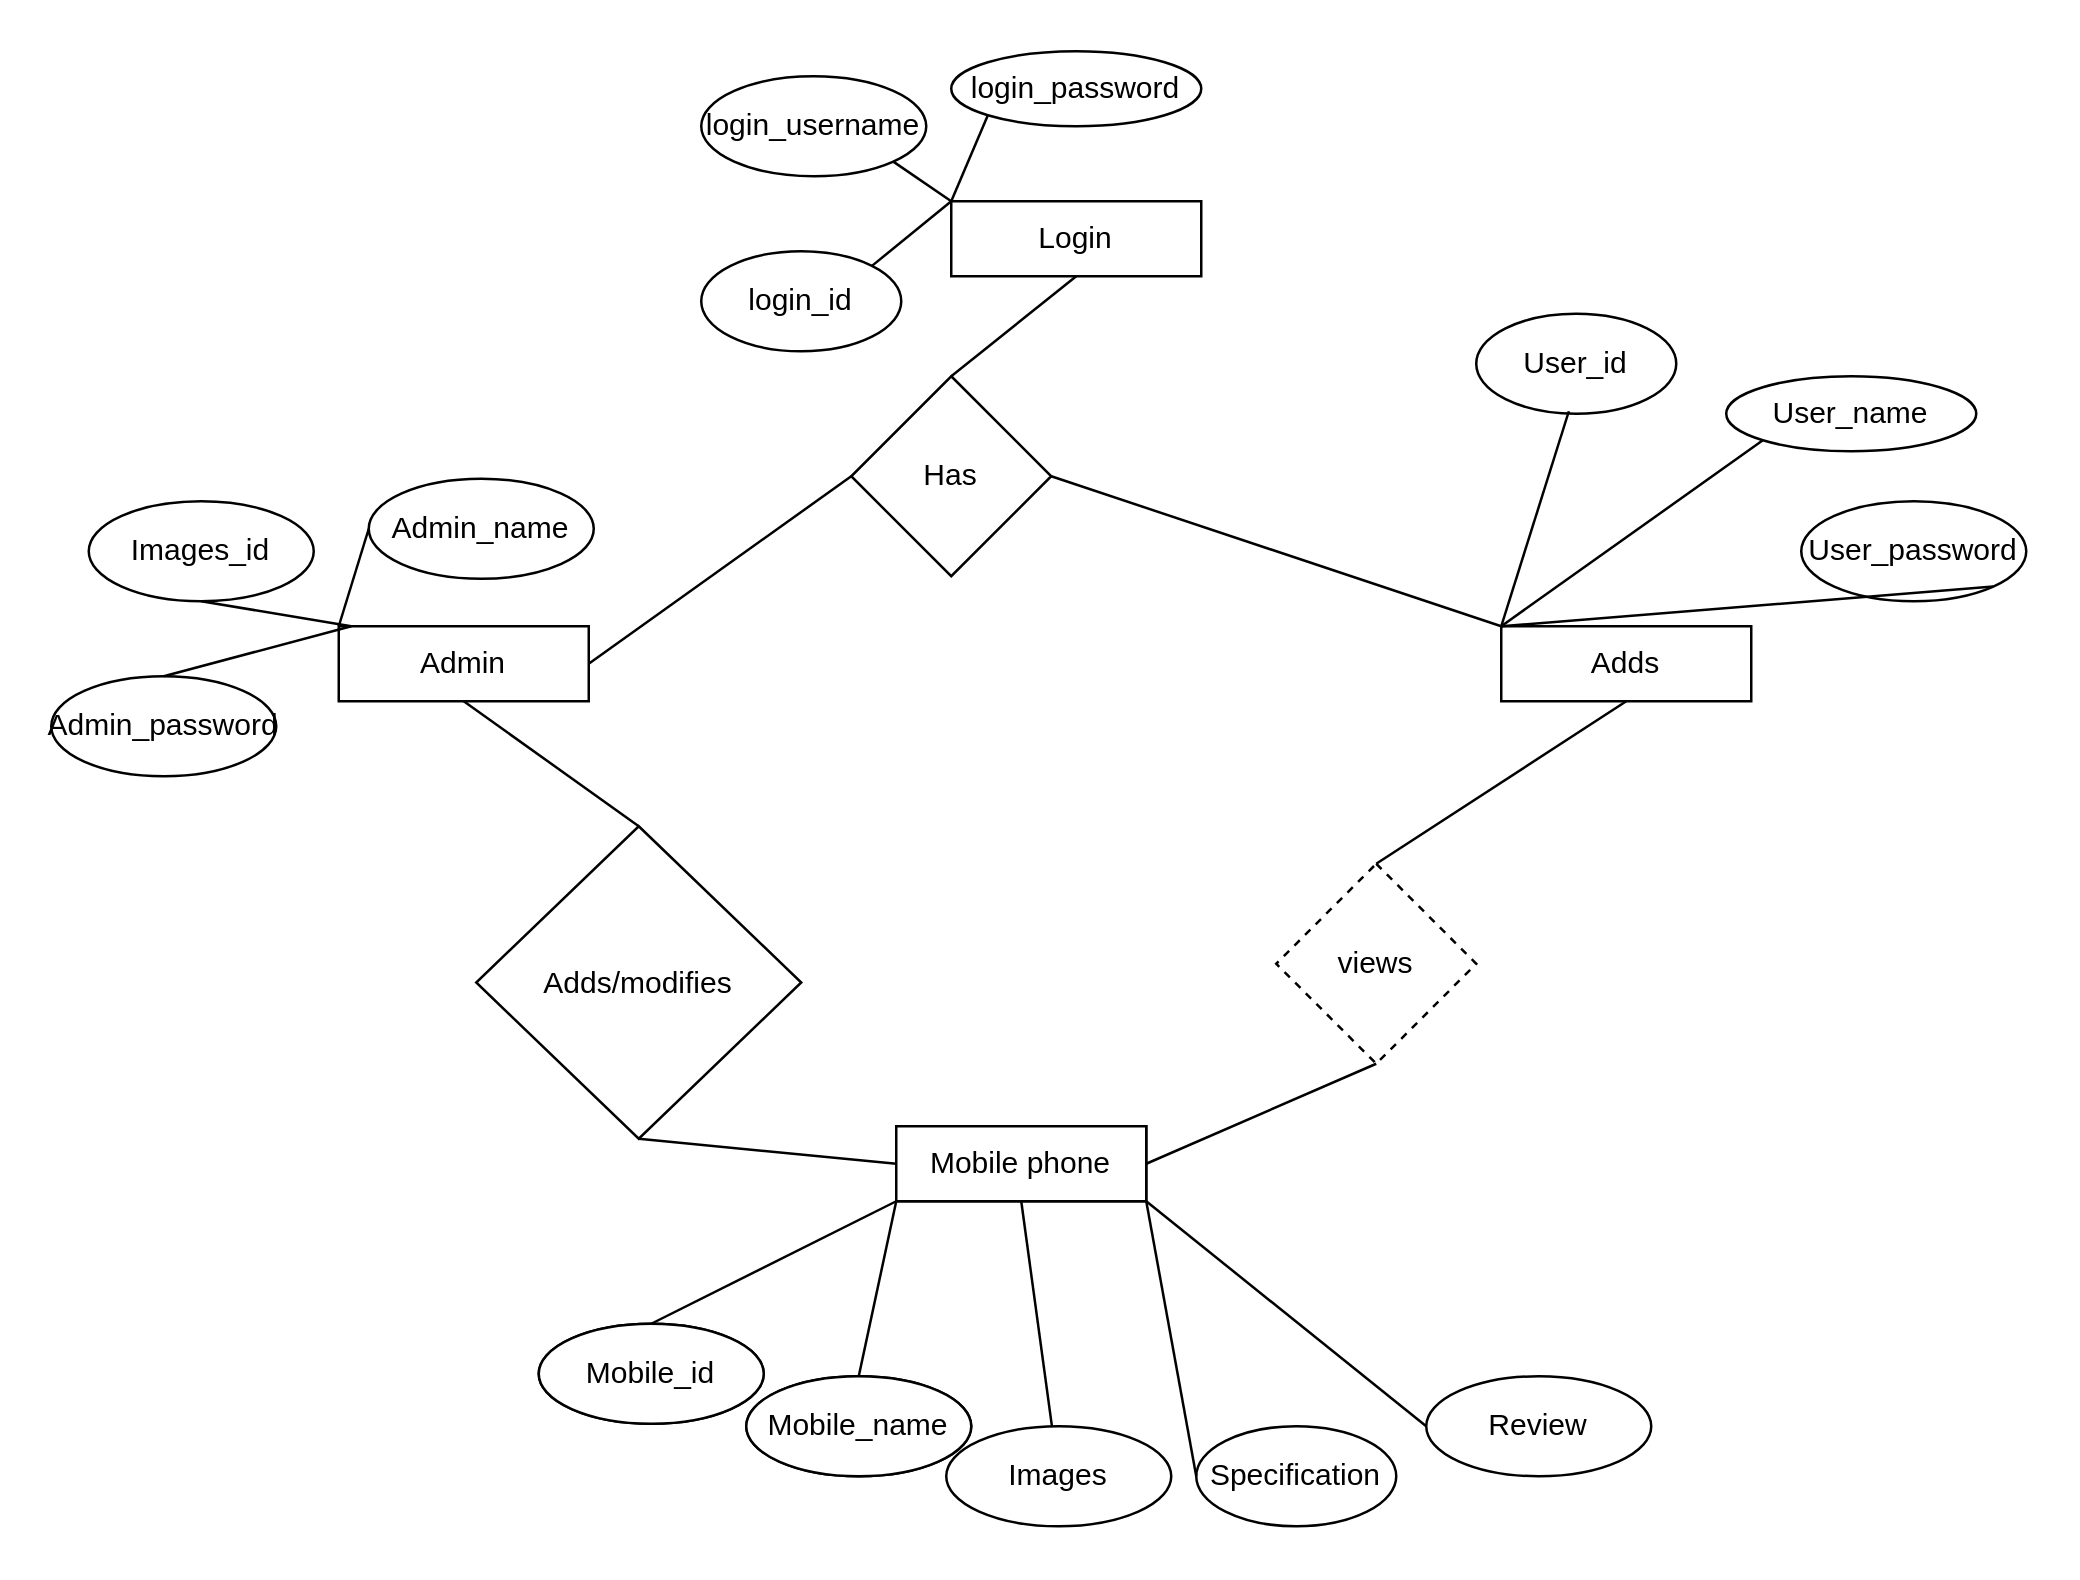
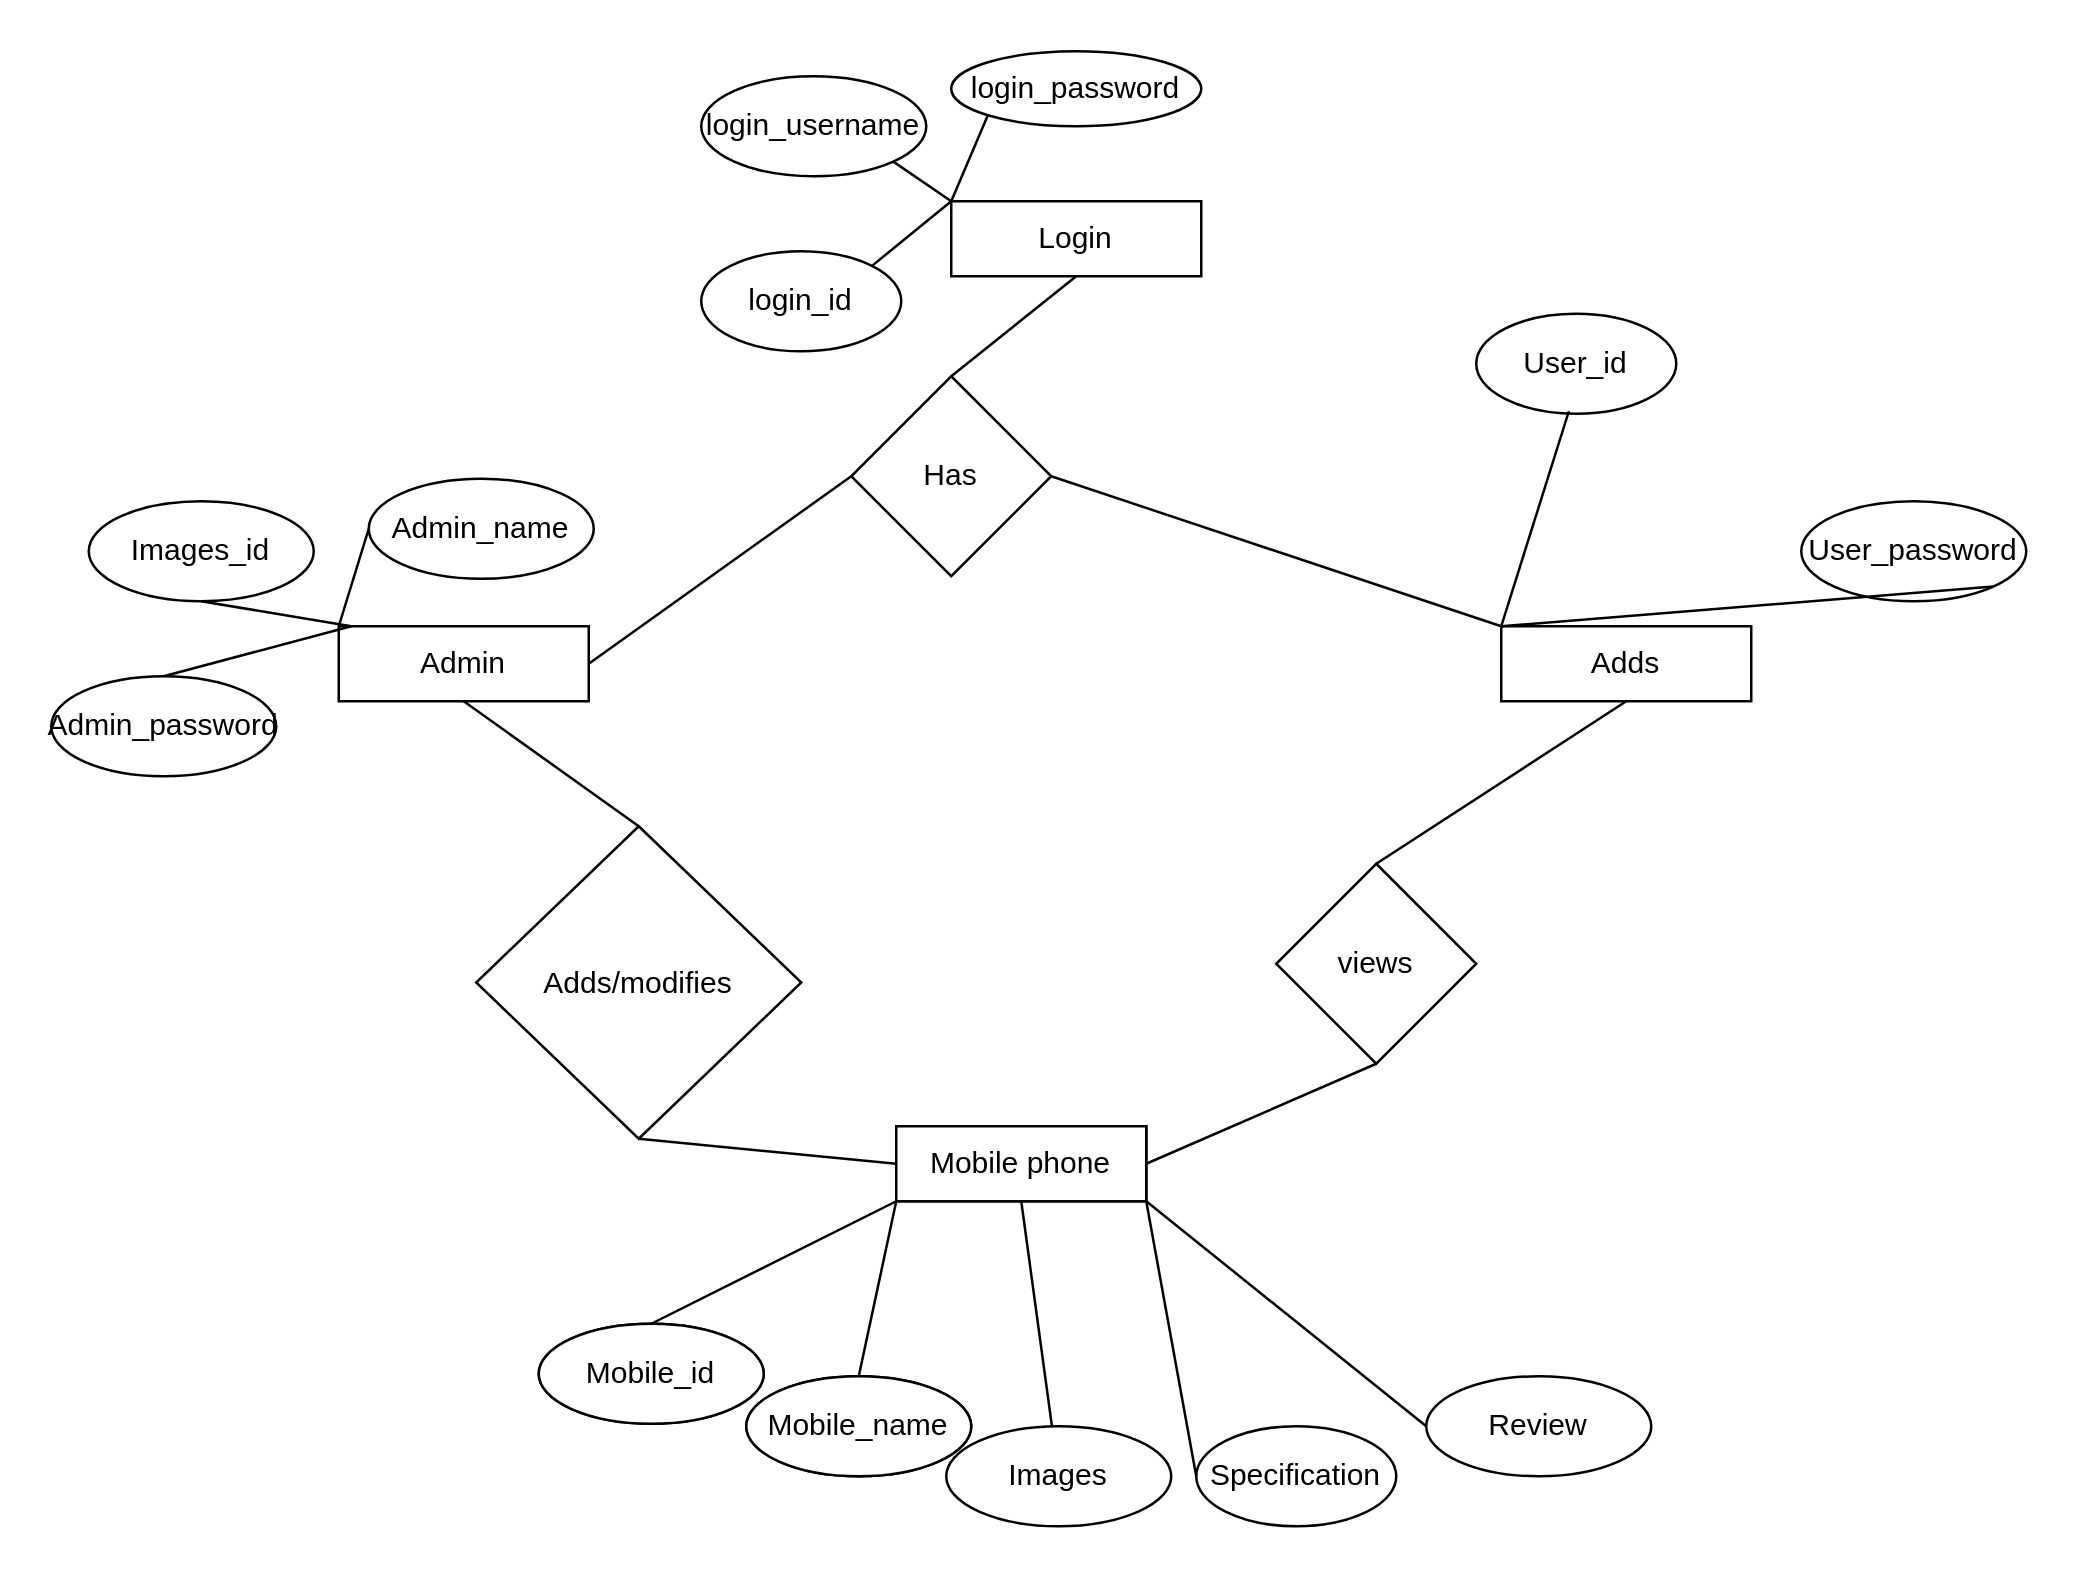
node "User_name": removed
edge "User_name" -- "Adds": removed
node "views": style dashed -> solid
